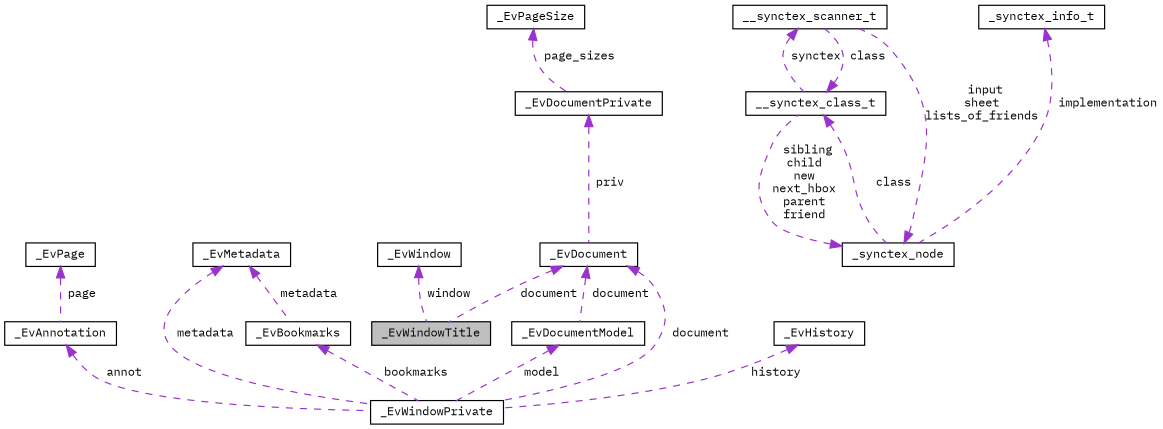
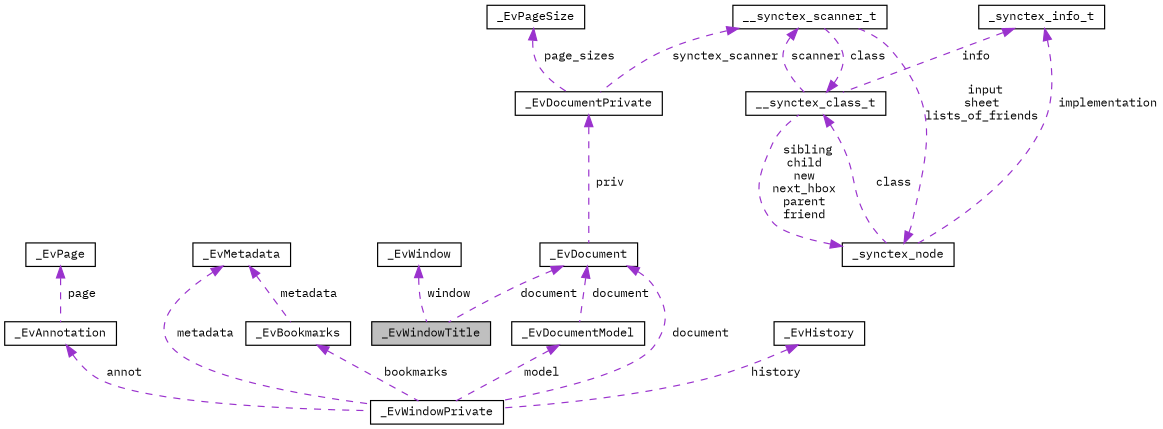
edge "_EvDocumentPrivate" -> "__synctex_scanner_t": added, label "synctex_scanner"
edge "__synctex_class_t" -> "__synctex_scanner_t": label " synctex" -> " scanner"
edge "__synctex_class_t" -> "_synctex_info_t": added, label "info"
